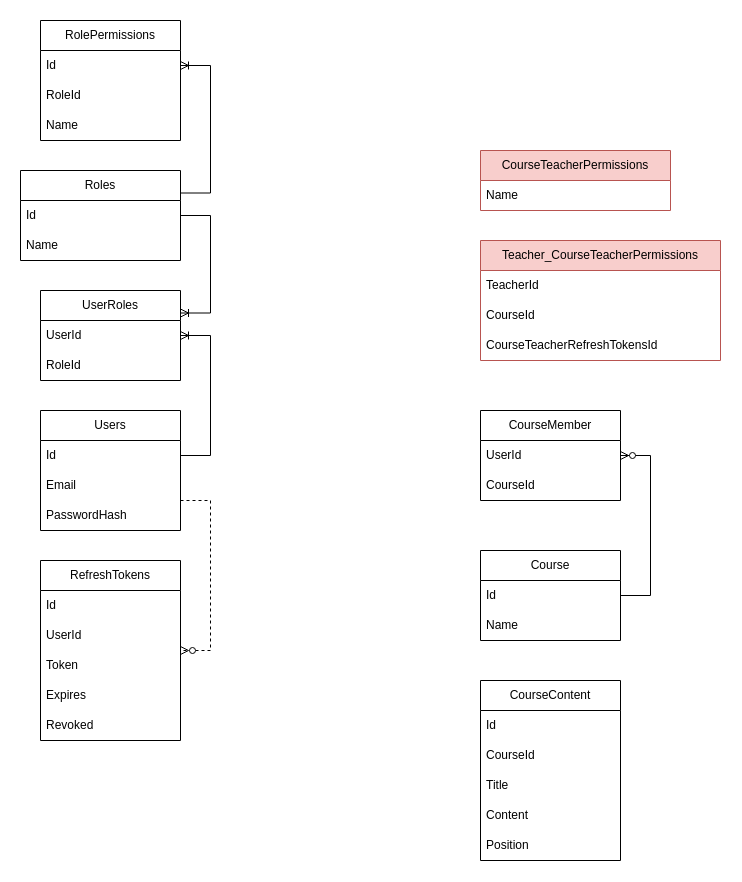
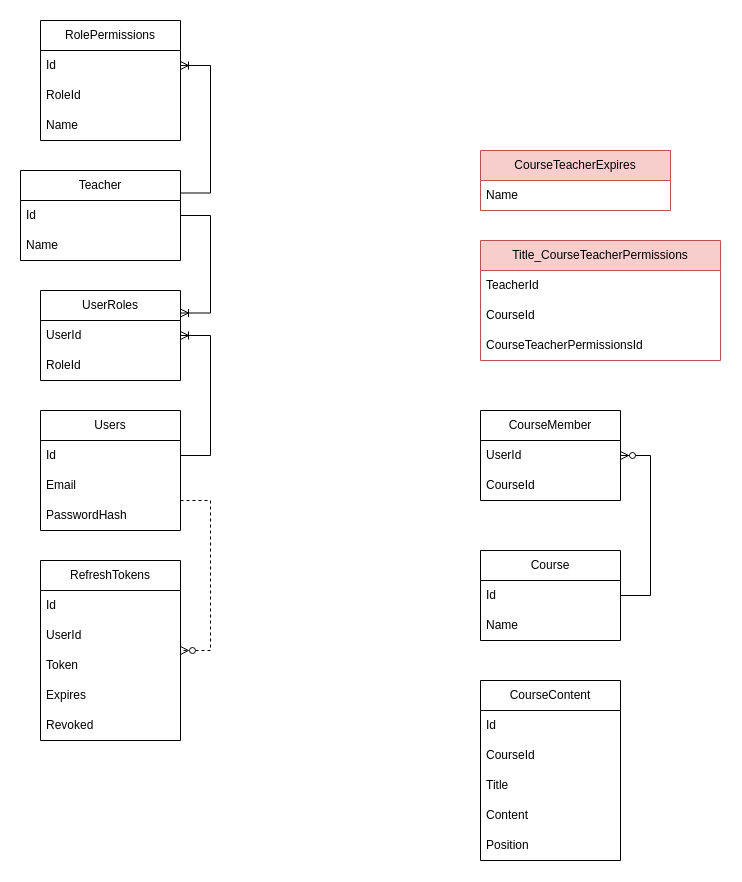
node "CourseTeacherPermissions": label "CourseTeacherPermissions" -> "CourseTeacherExpires"
node "Roles": label "Roles" -> "Teacher"
node "Teacher_CourseTeacherPermissions": label "Teacher_CourseTeacherPermissions" -> "Title_CourseTeacherPermissions"
node "CourseTeacherRefreshTokensId": label "CourseTeacherRefreshTokensId" -> "CourseTeacherPermissionsId"
